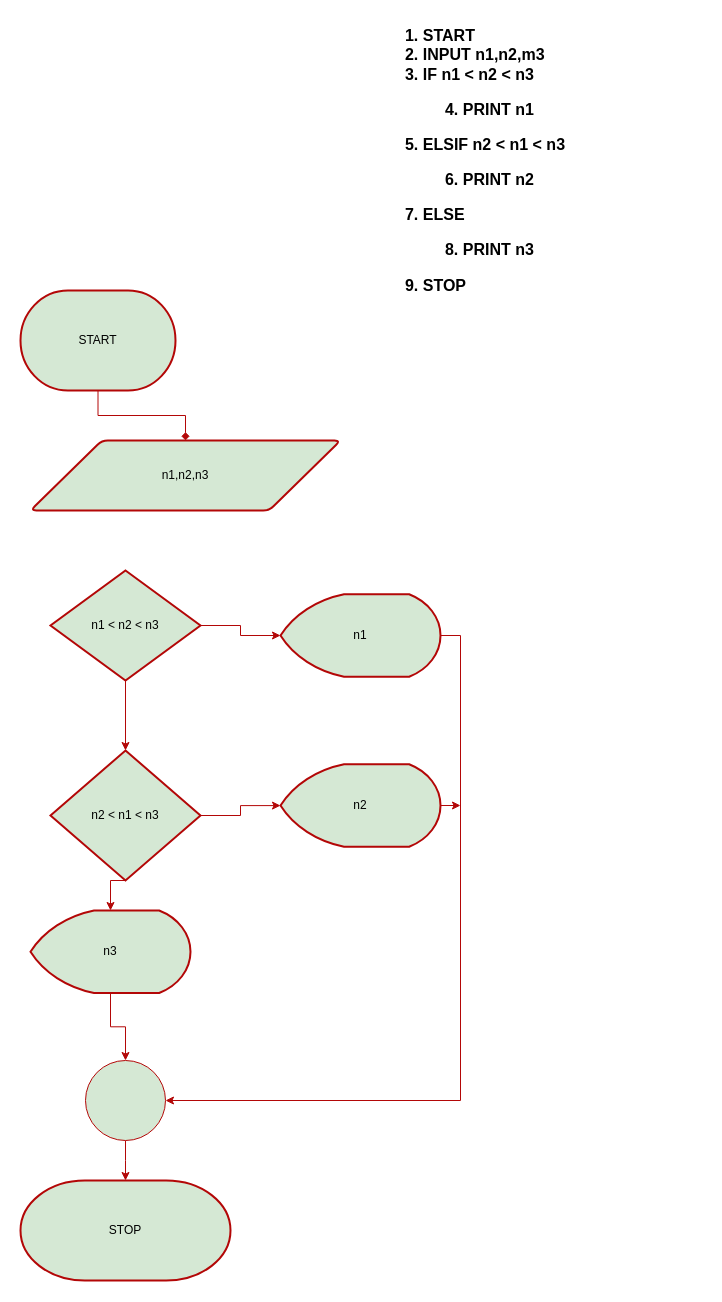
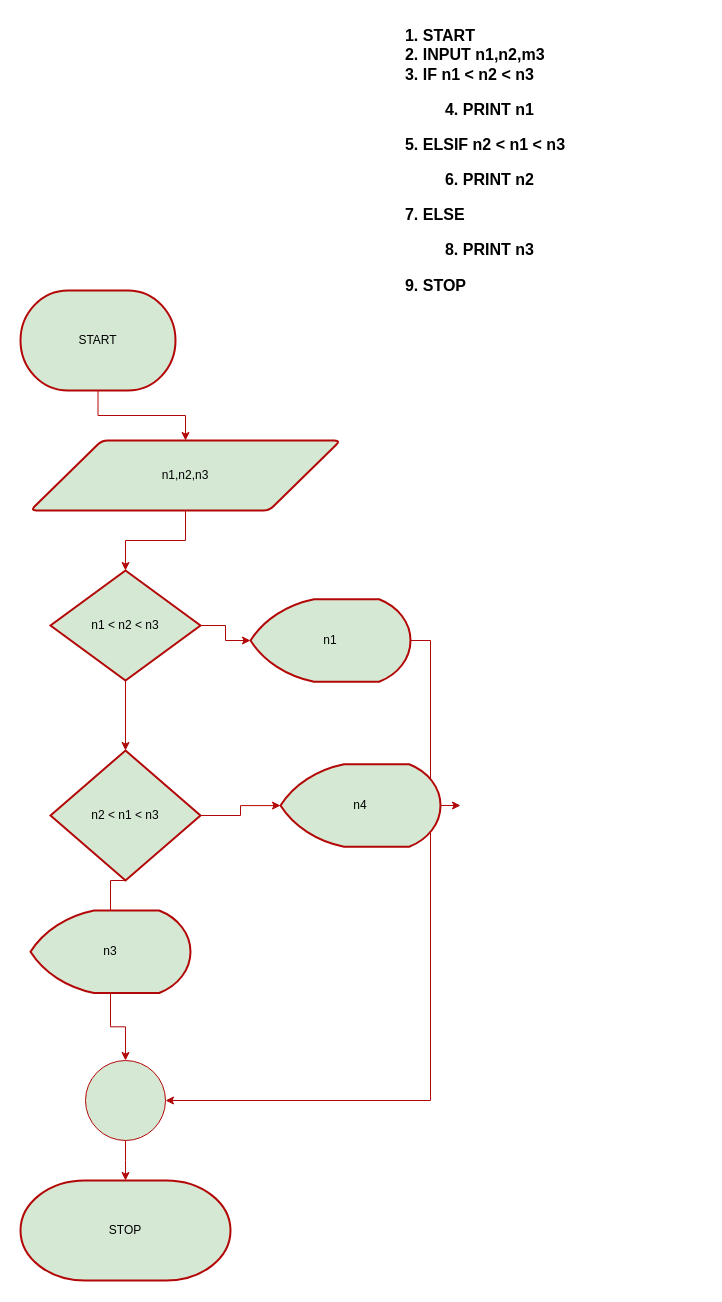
edge "START" -> "n1,n2,n3": arrowhead diamond -> classic
edge "n1,n2,n3" -> "n1 < n2 < n3": added
node "n1": moved (361, 636) -> (331, 641)
node "n2": label "n2" -> "n4"
edge "n2 < n1 < n3" -> "n3": arrowhead classic -> none
